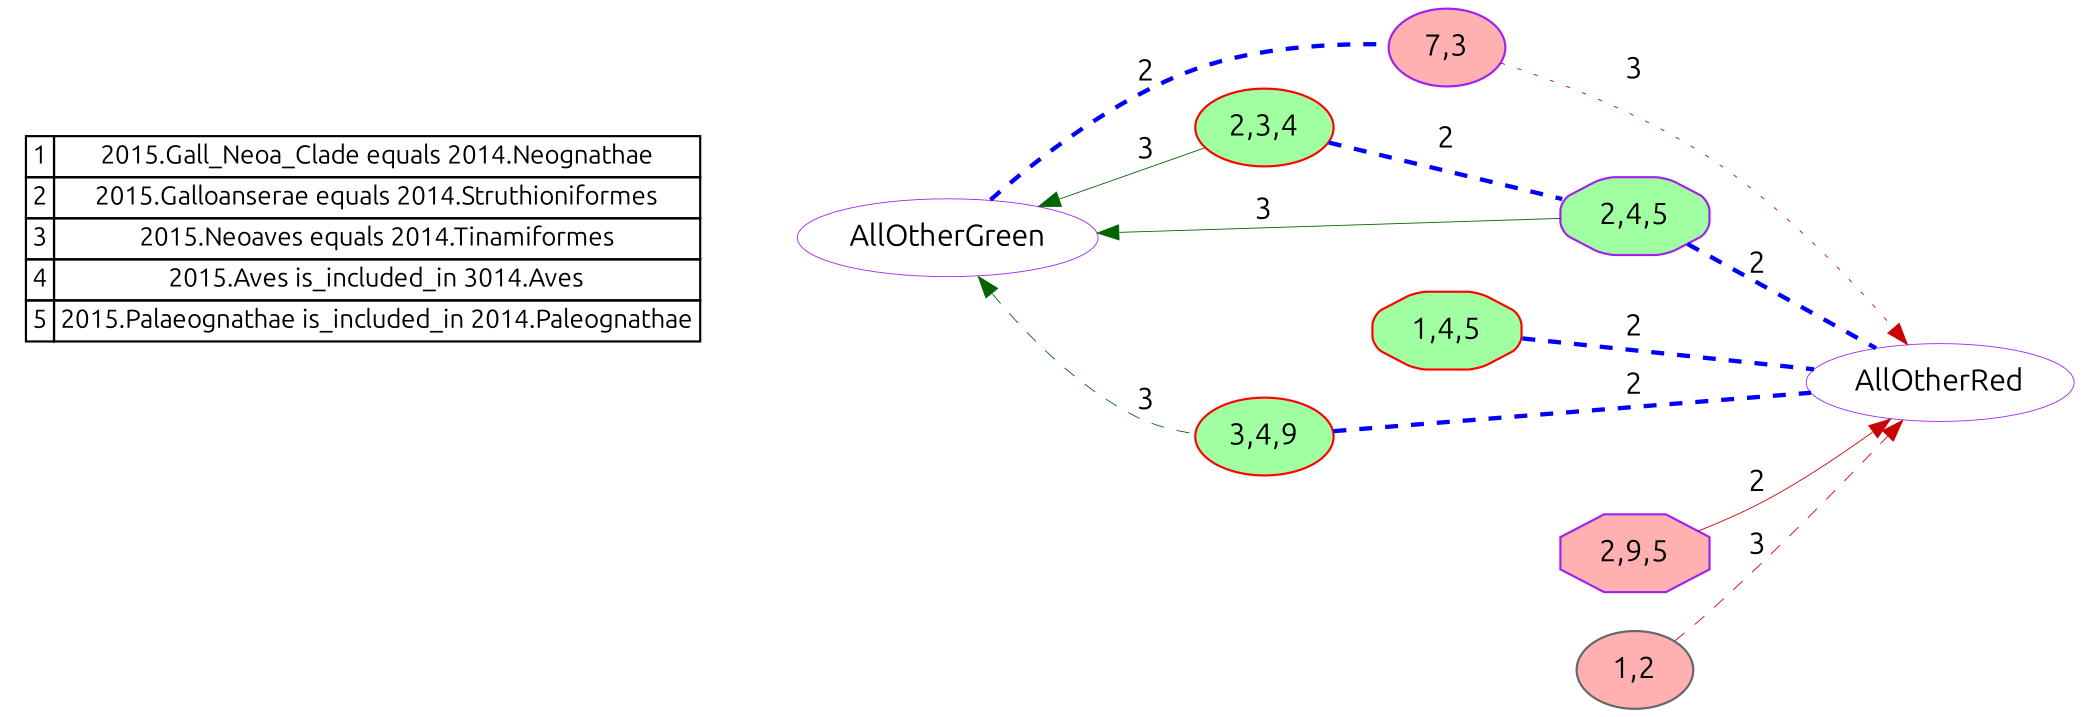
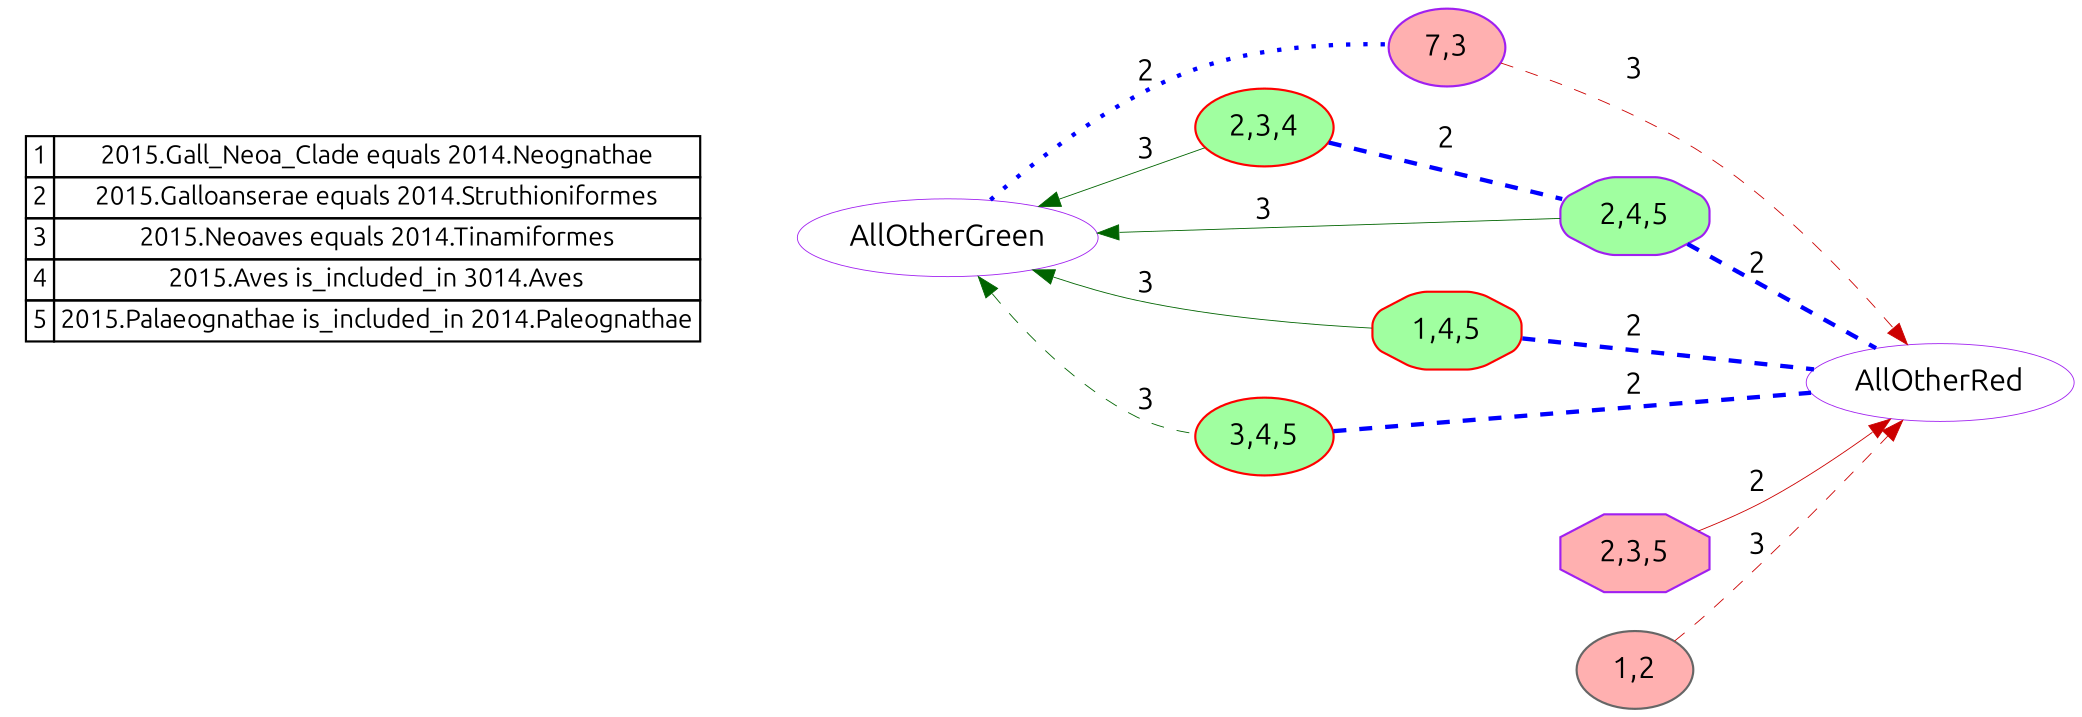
edge "7,3" -- "AllOtherGreen": style dashed -> dotted
edge "7,3" -> "AllOtherRed": style dotted -> dashed
edge "1,4,5" -> "AllOtherGreen": added, label "3"
node "3,4,9": label "3,4,9" -> "3,4,5"
node "2,9,5": label "2,9,5" -> "2,3,5"
